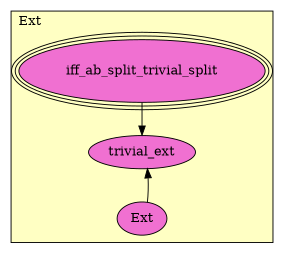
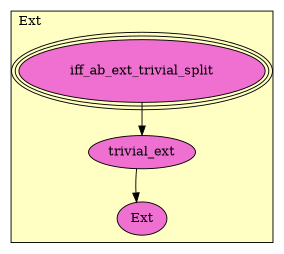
node "iff_ab_split_trivial_split": label "iff_ab_split_trivial_split" -> "iff_ab_ext_trivial_split"
edge "Ext" -> "trivial_ext": reversed
